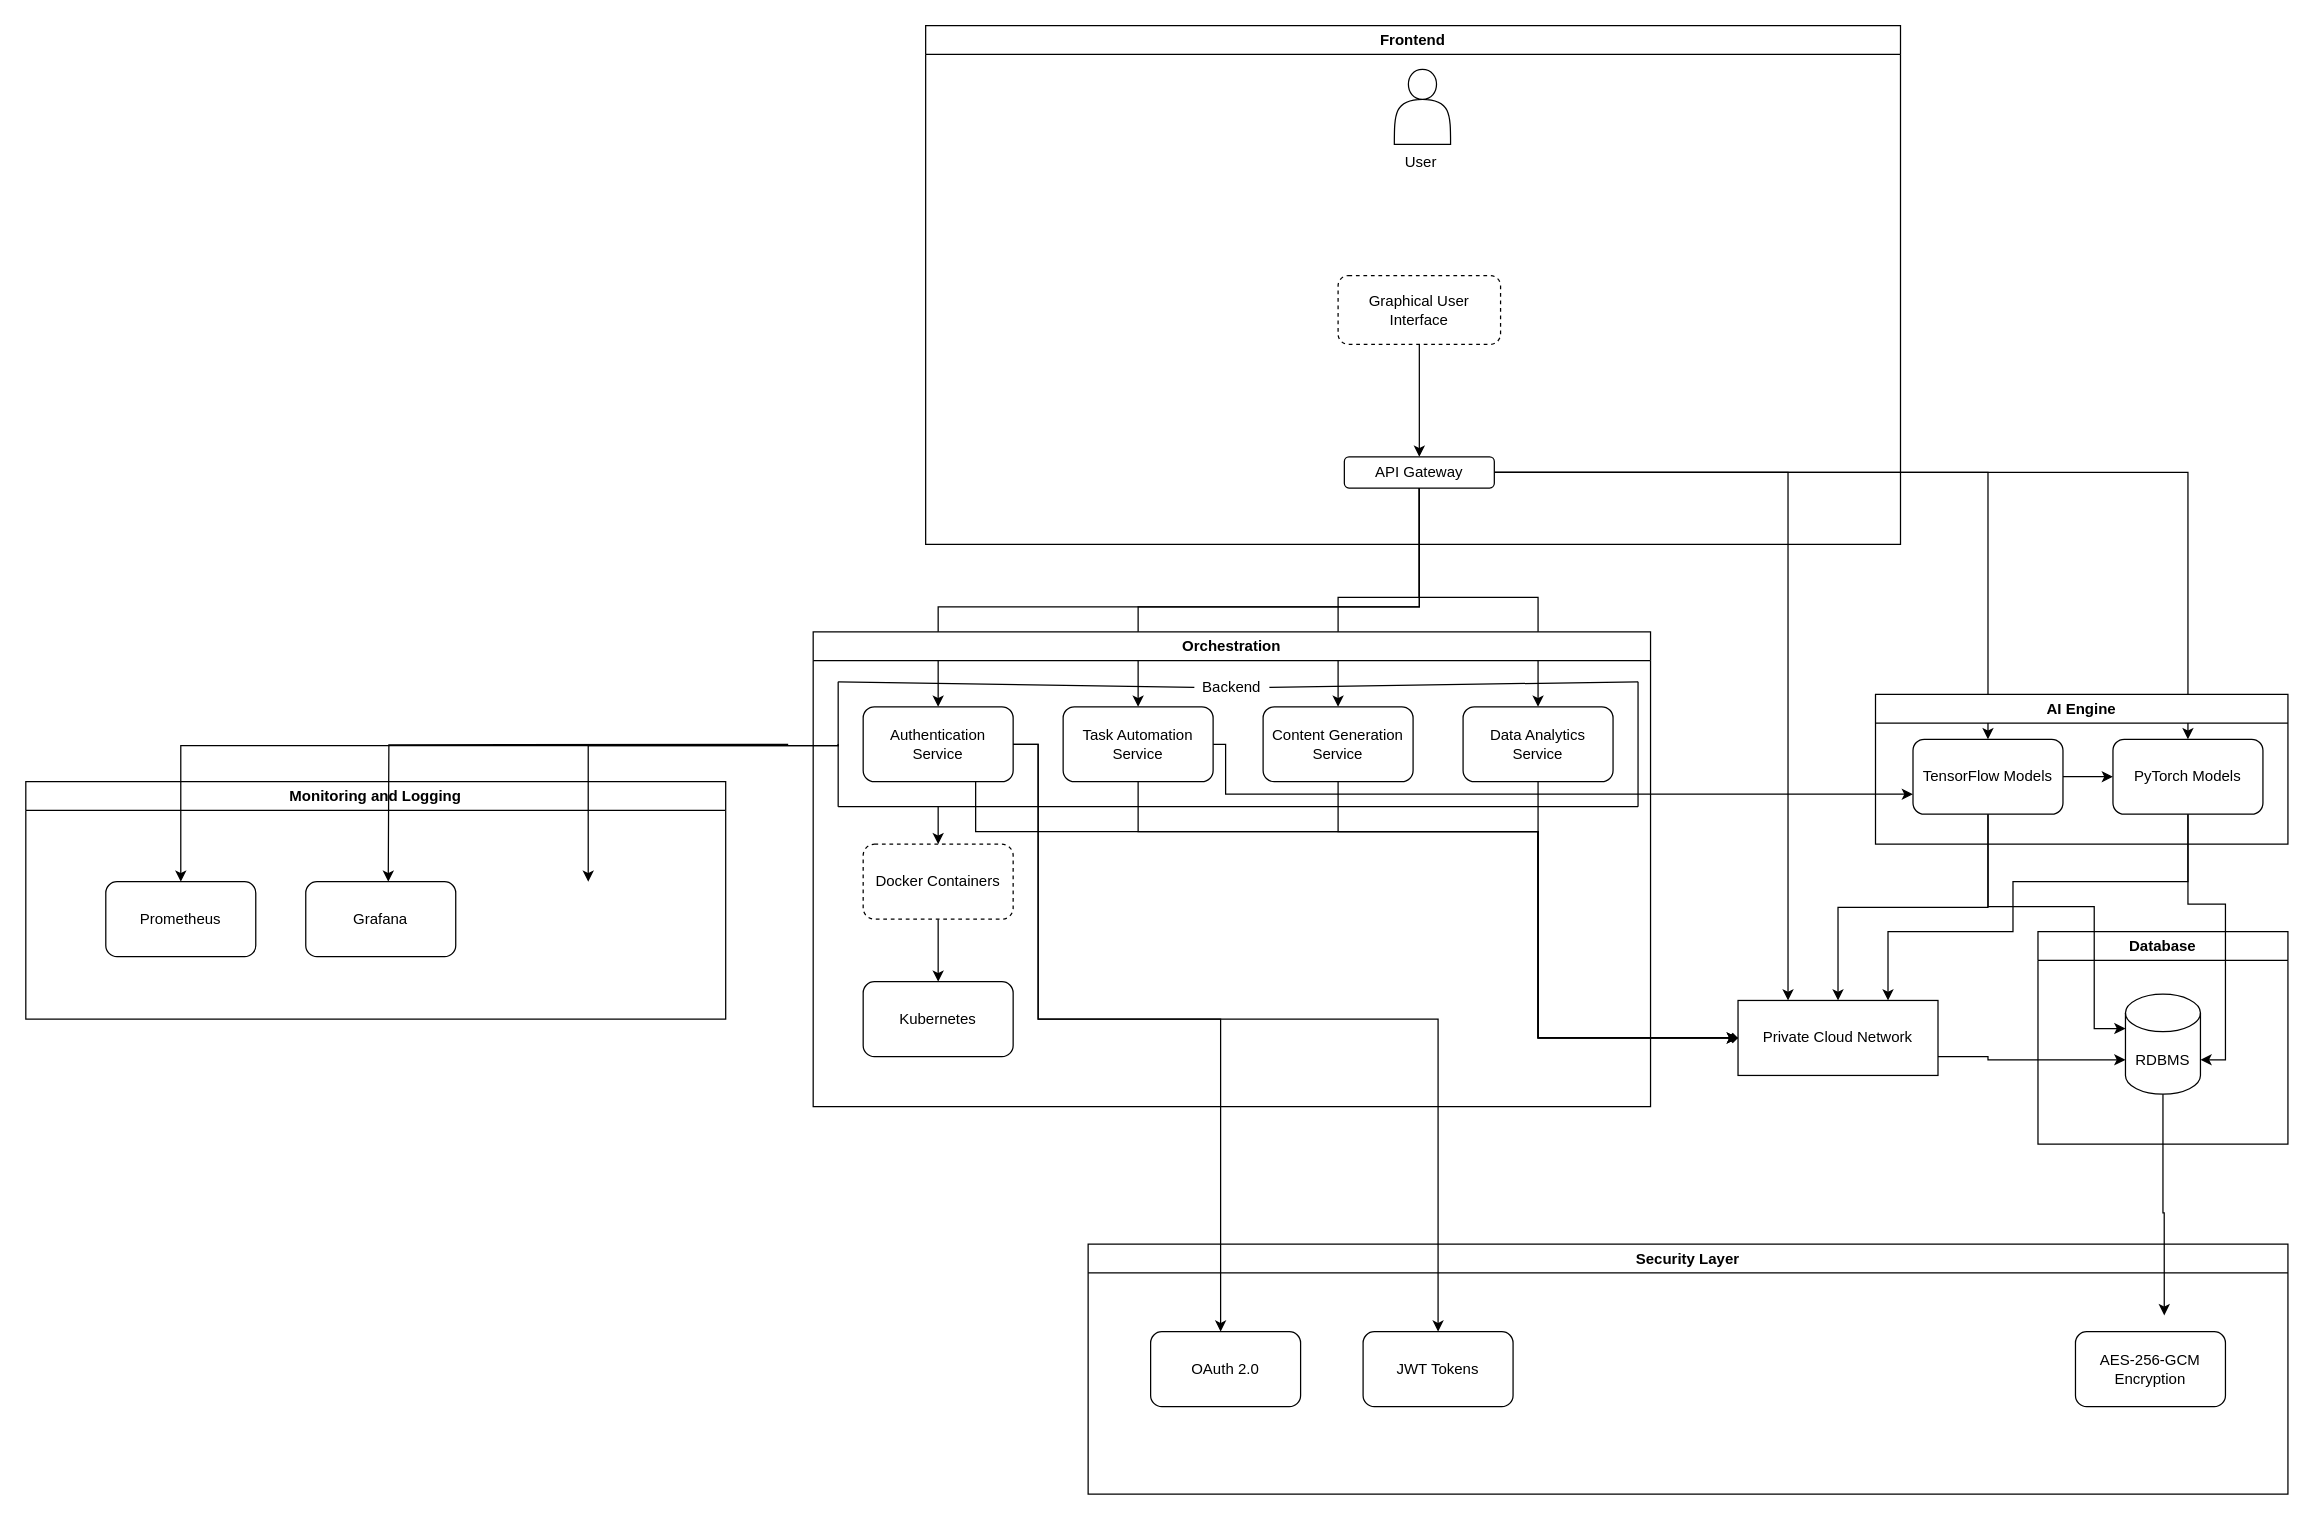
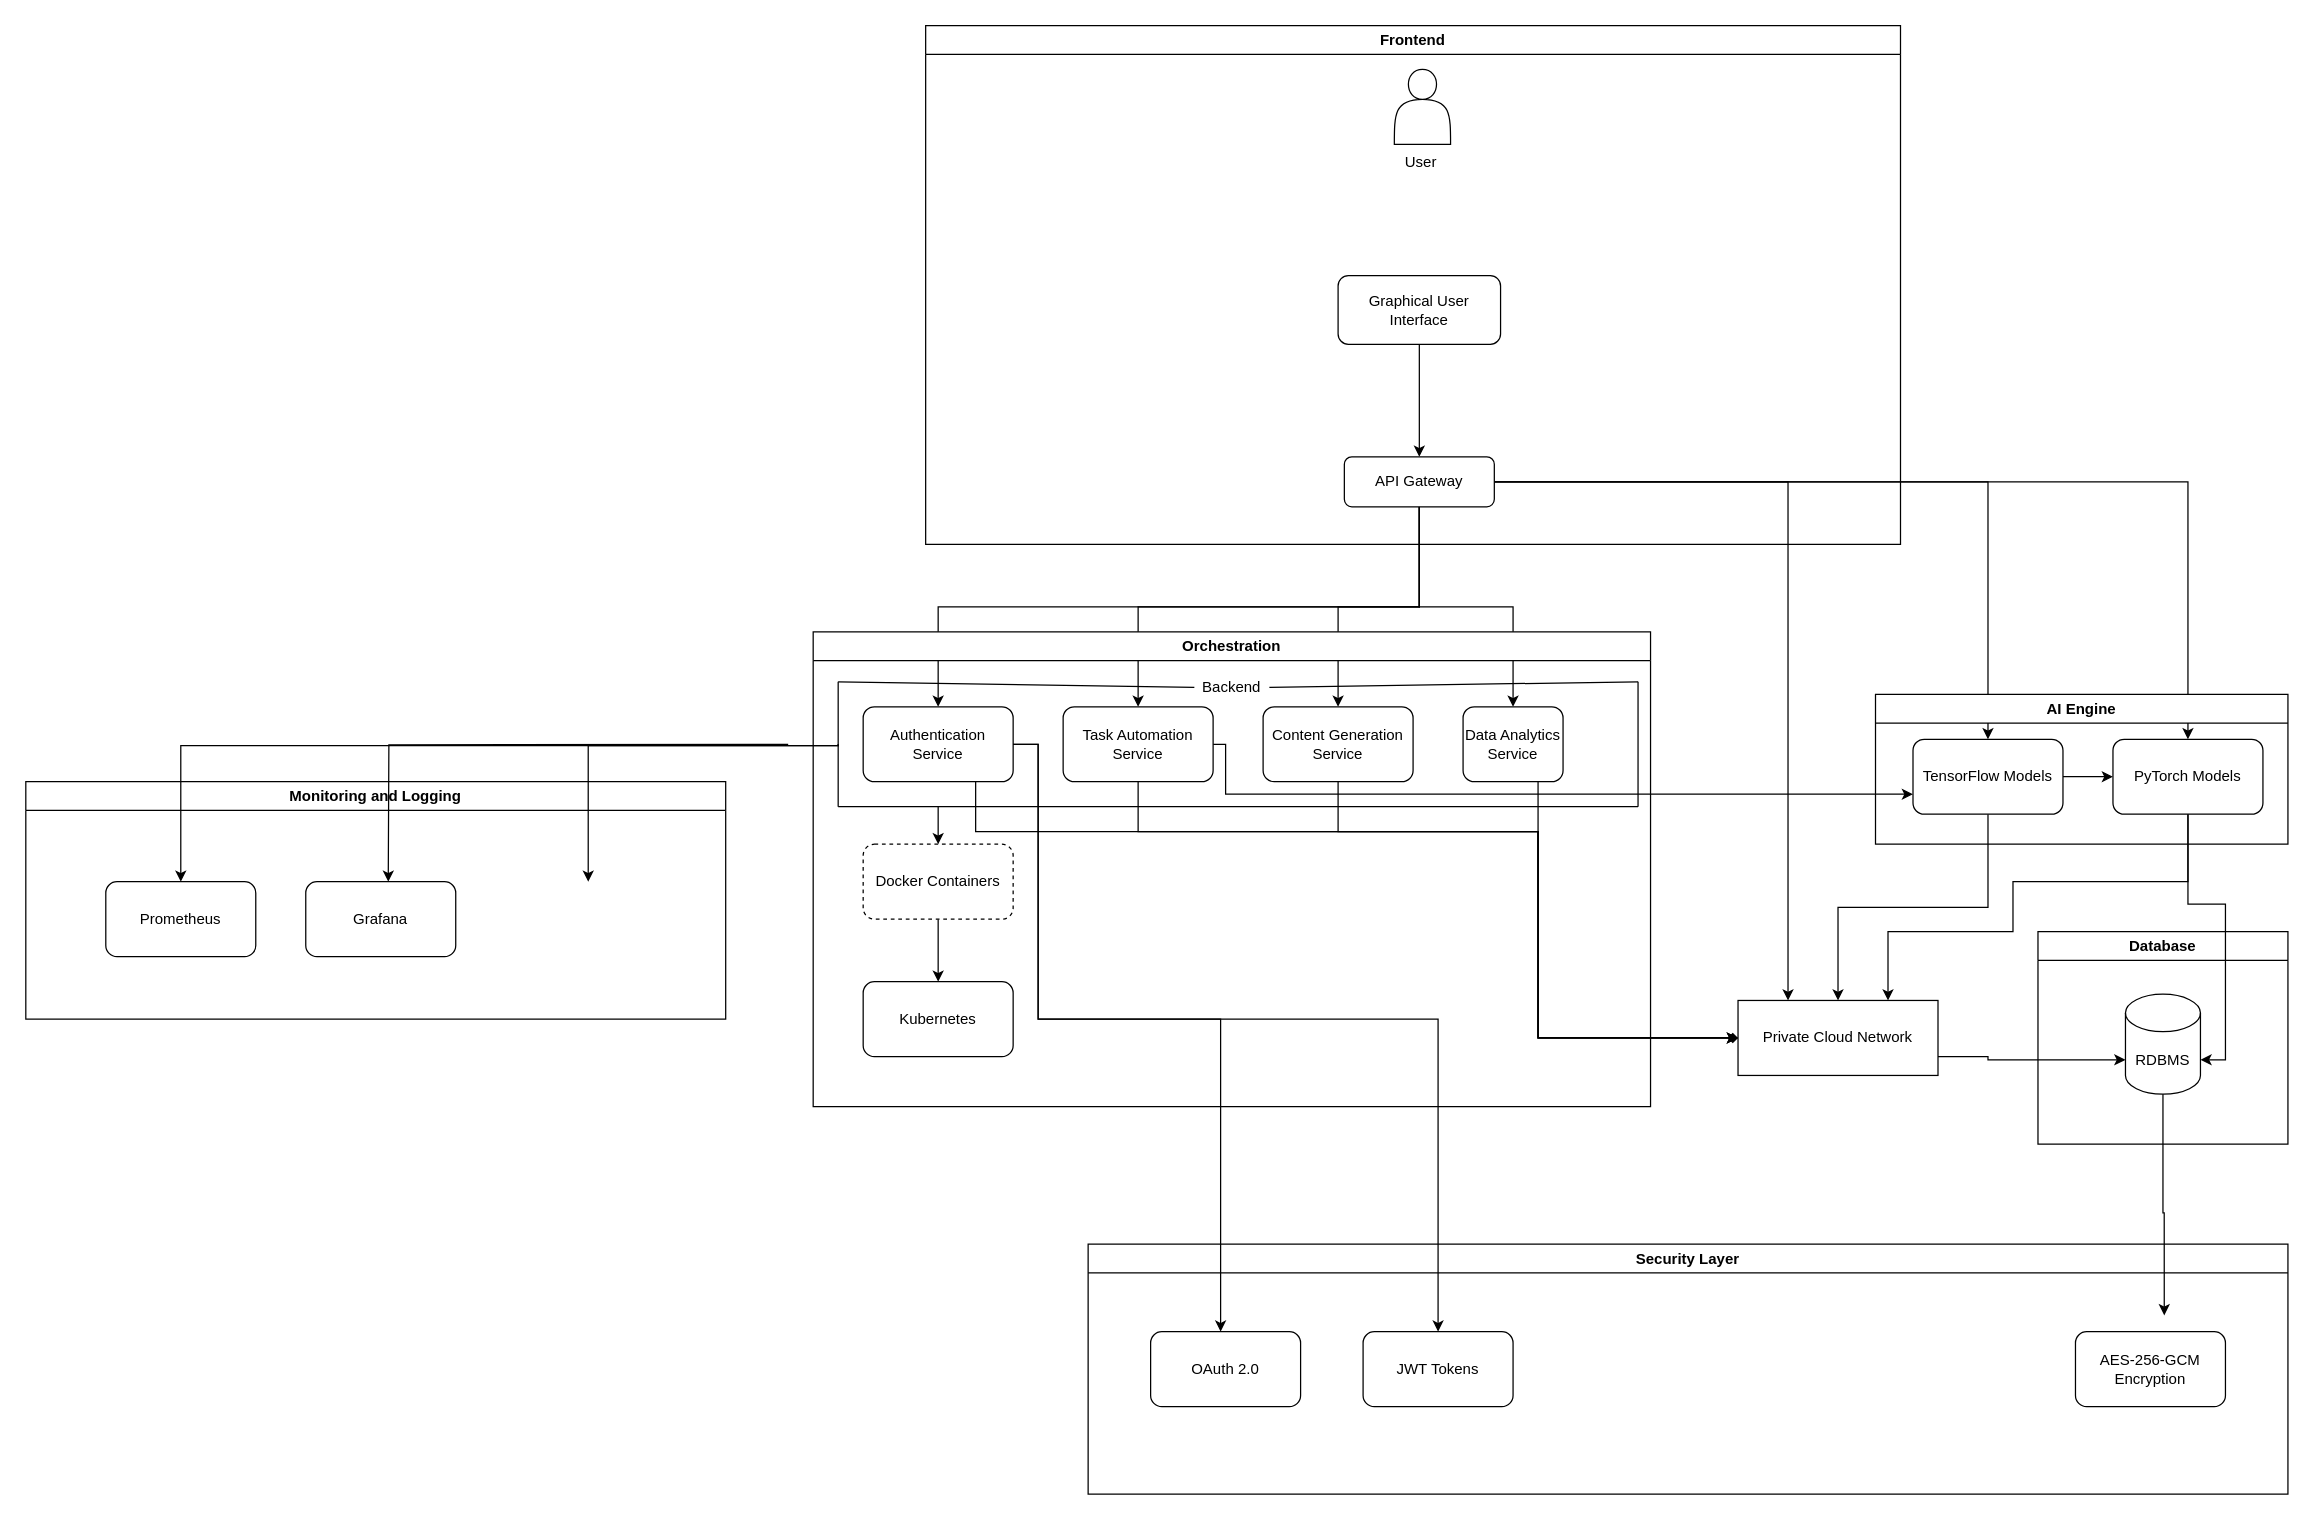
node "Graphical User Interface": style dashed -> solid
node "API Gateway": size 150x31 -> 150x50
node "Data Analytics Service": size 150x75 -> 100x75
edge "TensorFlow Models" -> "RDBMS": removed
